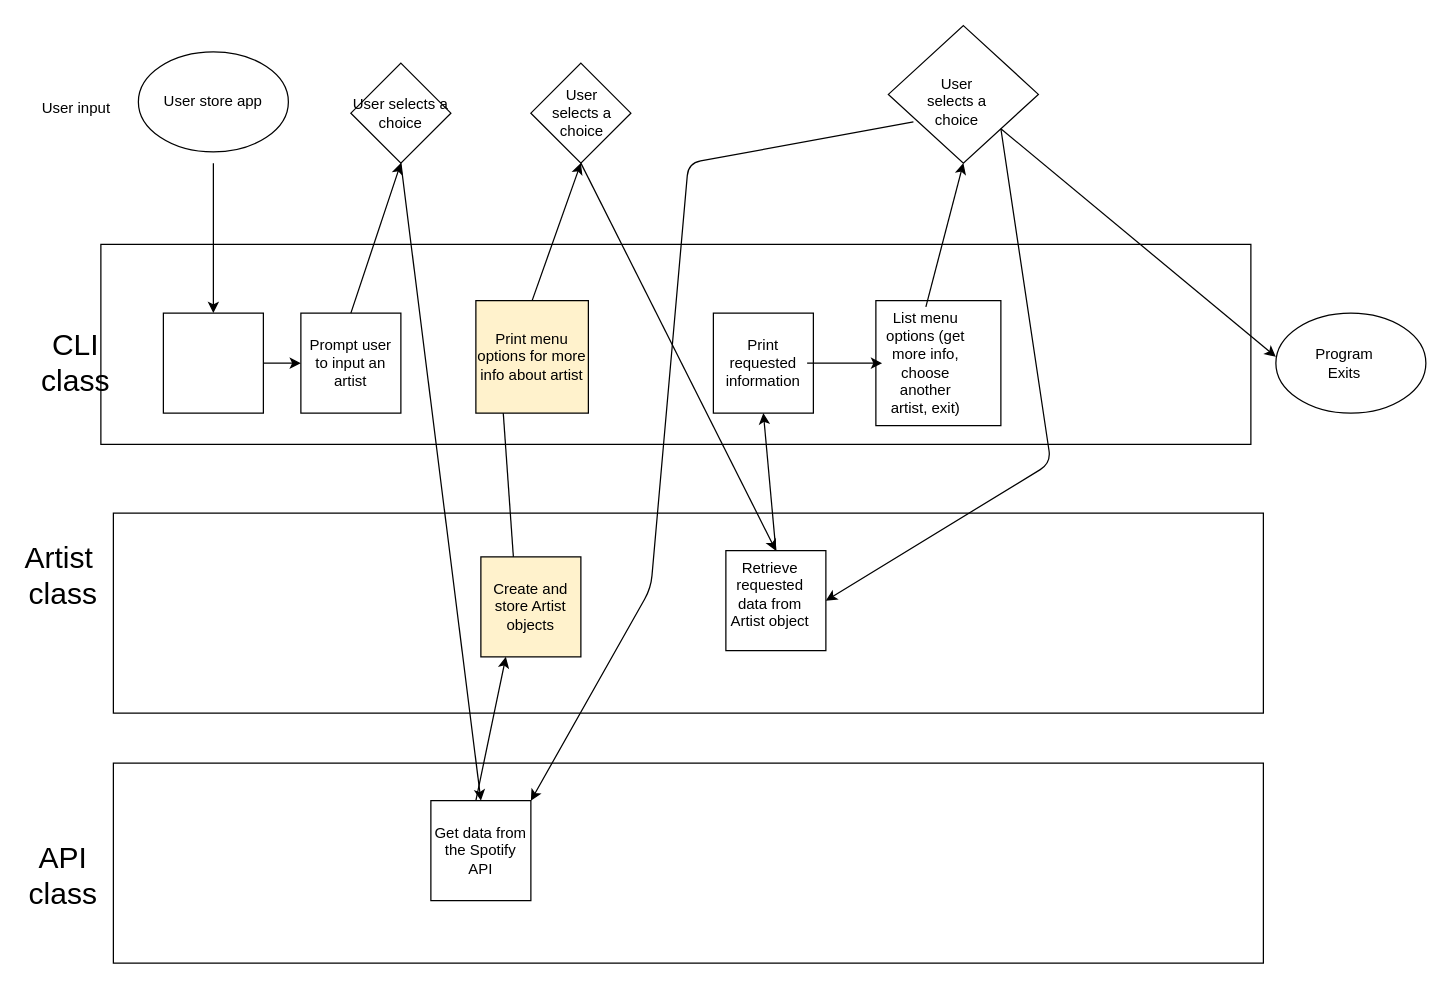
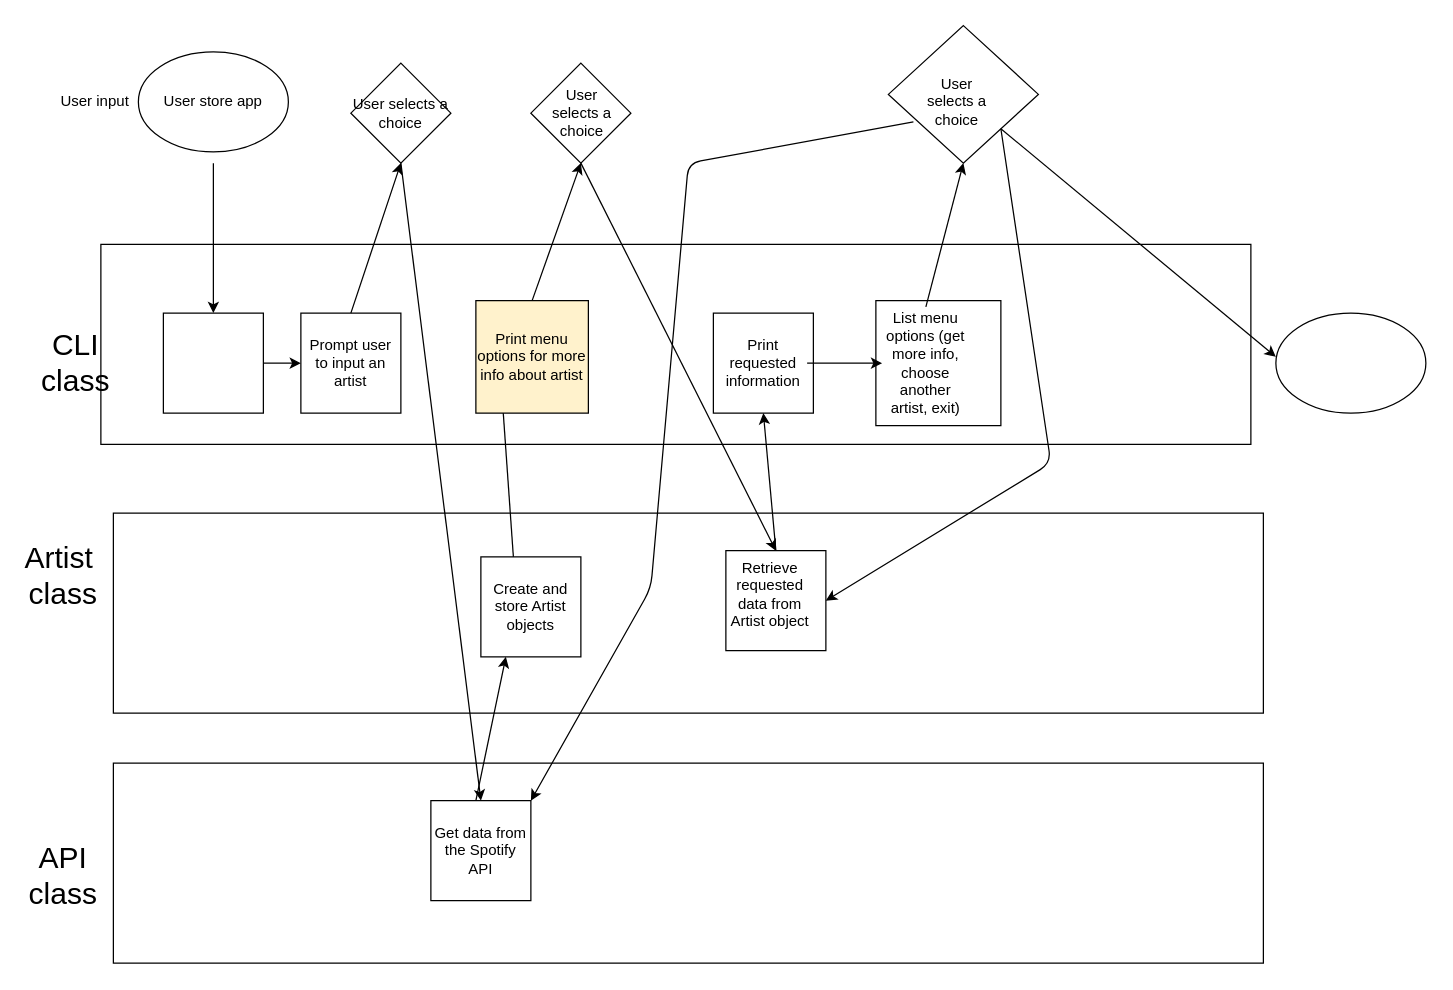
node "User input": moved (76, 108) -> (94, 102)
node "Program Exits": removed
node "Create and store Artist objects": fillcolor #fff2cc -> #ffffff
